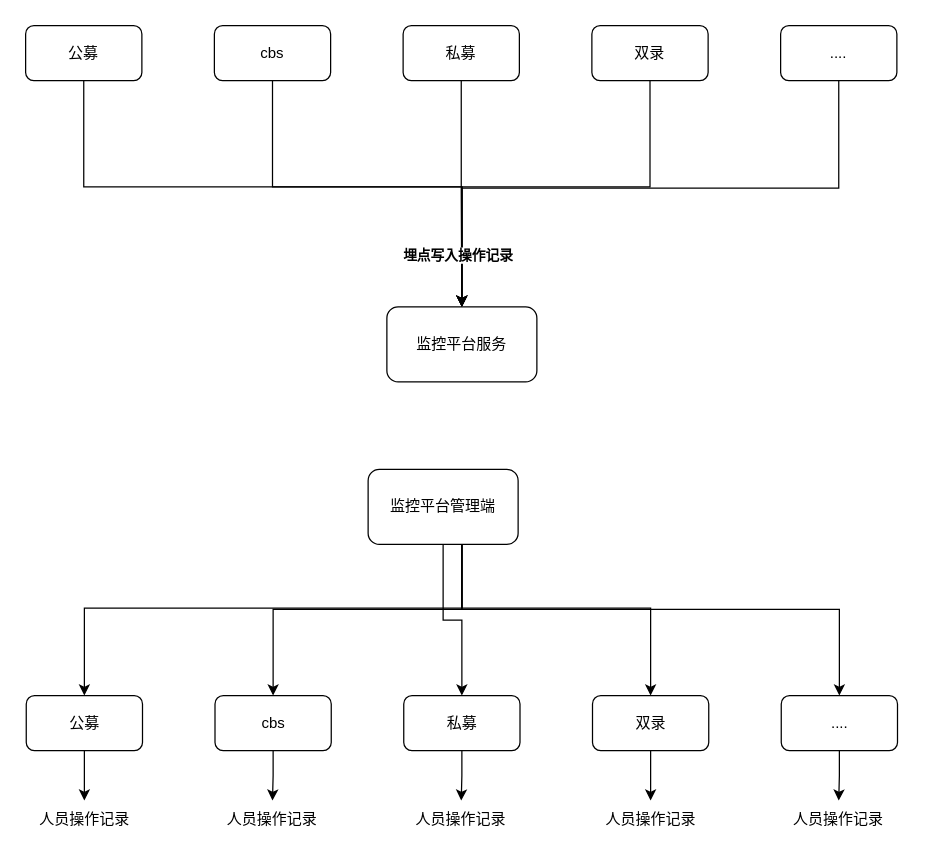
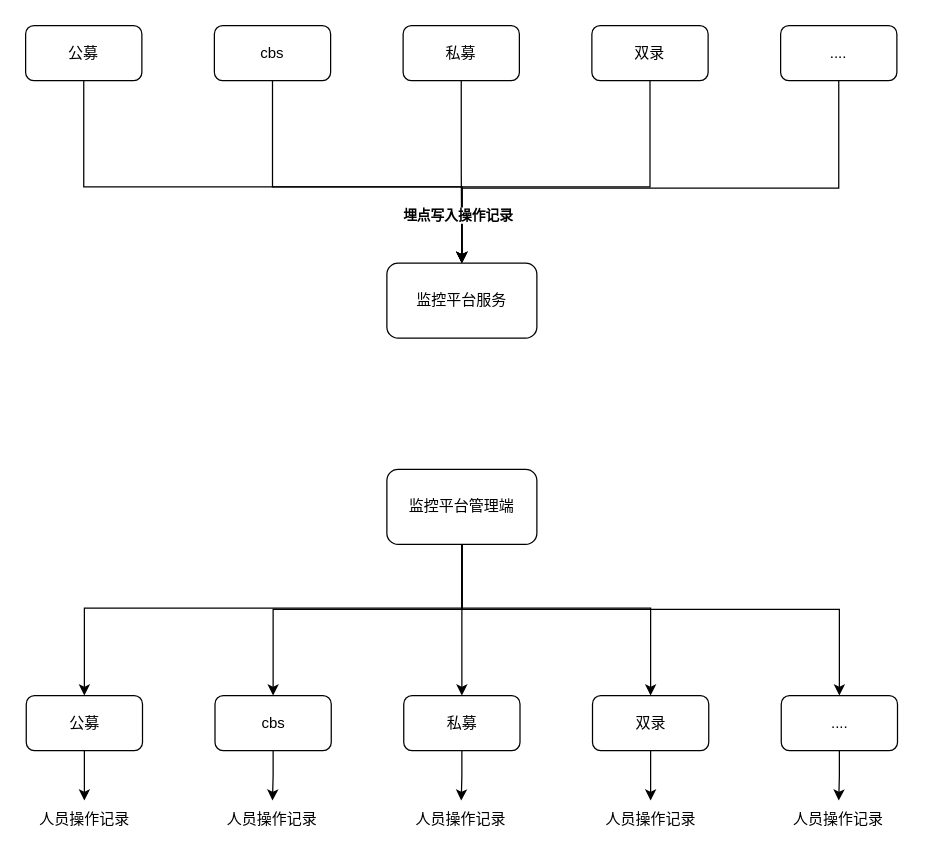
node "监控平台服务": moved (462, 344) -> (462, 301)
node "监控平台管理端": moved (443, 507) -> (462, 507)
